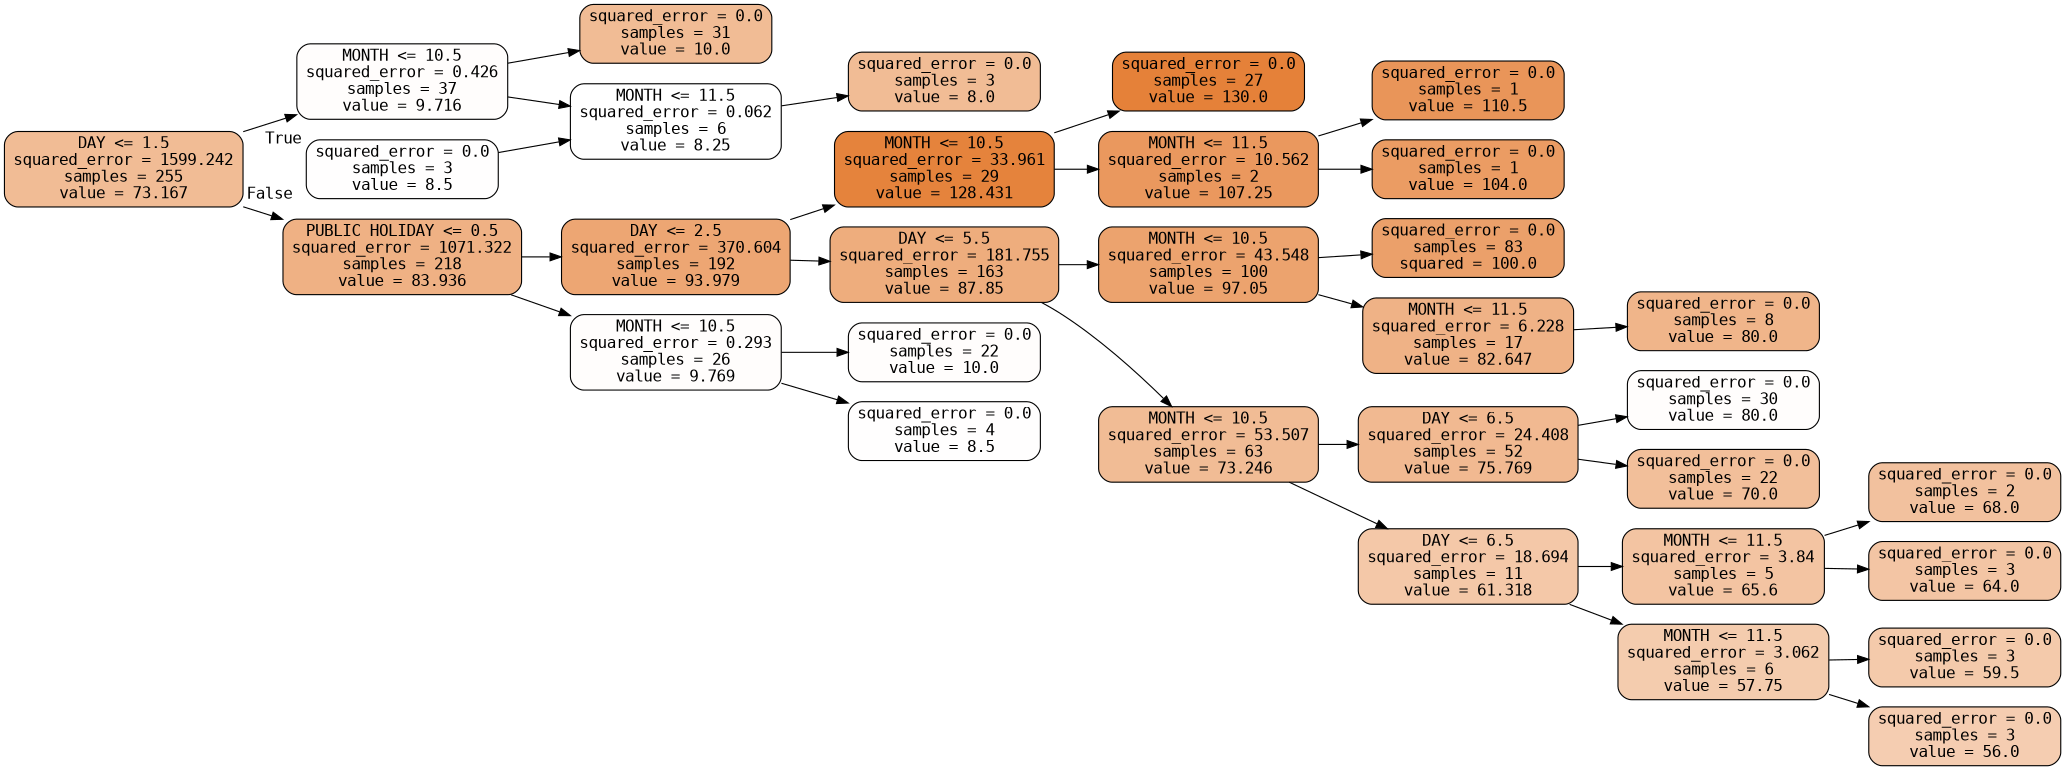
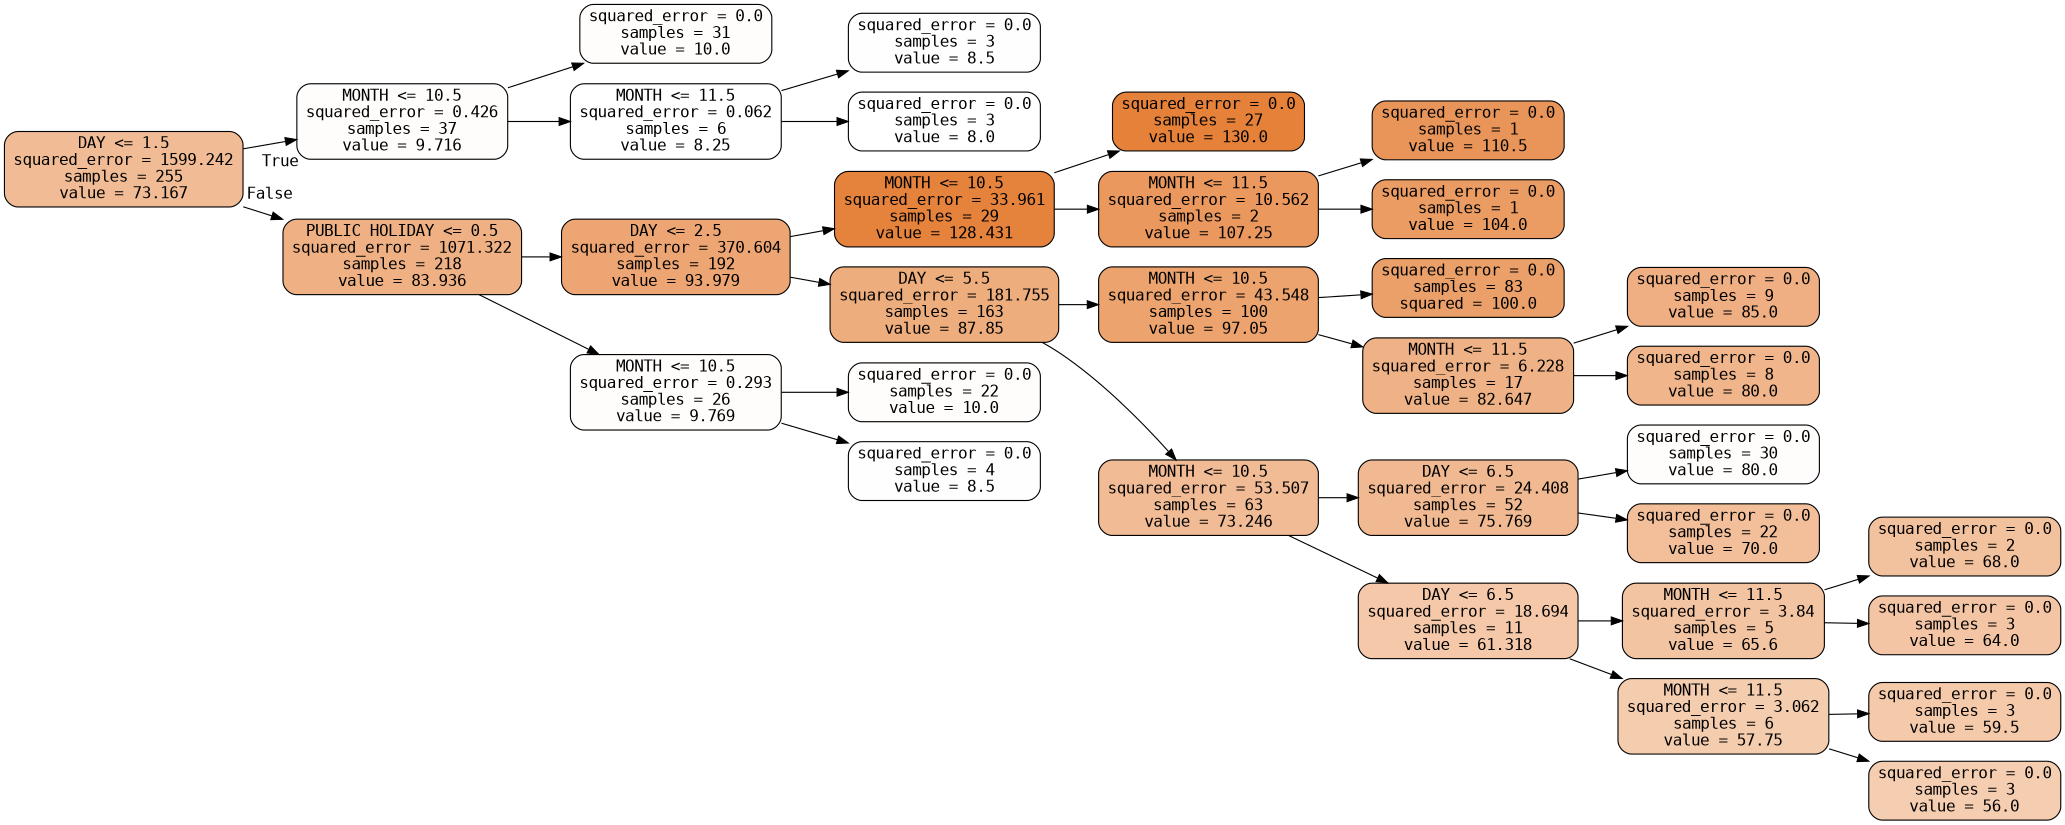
node "squared_error = 0.0 samples = 31 value = 10.0": fillcolor #f1bc95 -> #fffdfc
node "squared_error = 0.0 samples = 3 value = 8.0": fillcolor #f1bc95 -> #ffffff
edge "squared_error = 0.0 samples = 3 value = 8.5" -> "MONTH <= 11.5 squared_error = 0.062 samples = 6 value = 8.25": reversed
node "squared_error = 0.0 samples = 9 value = 85.0": added
